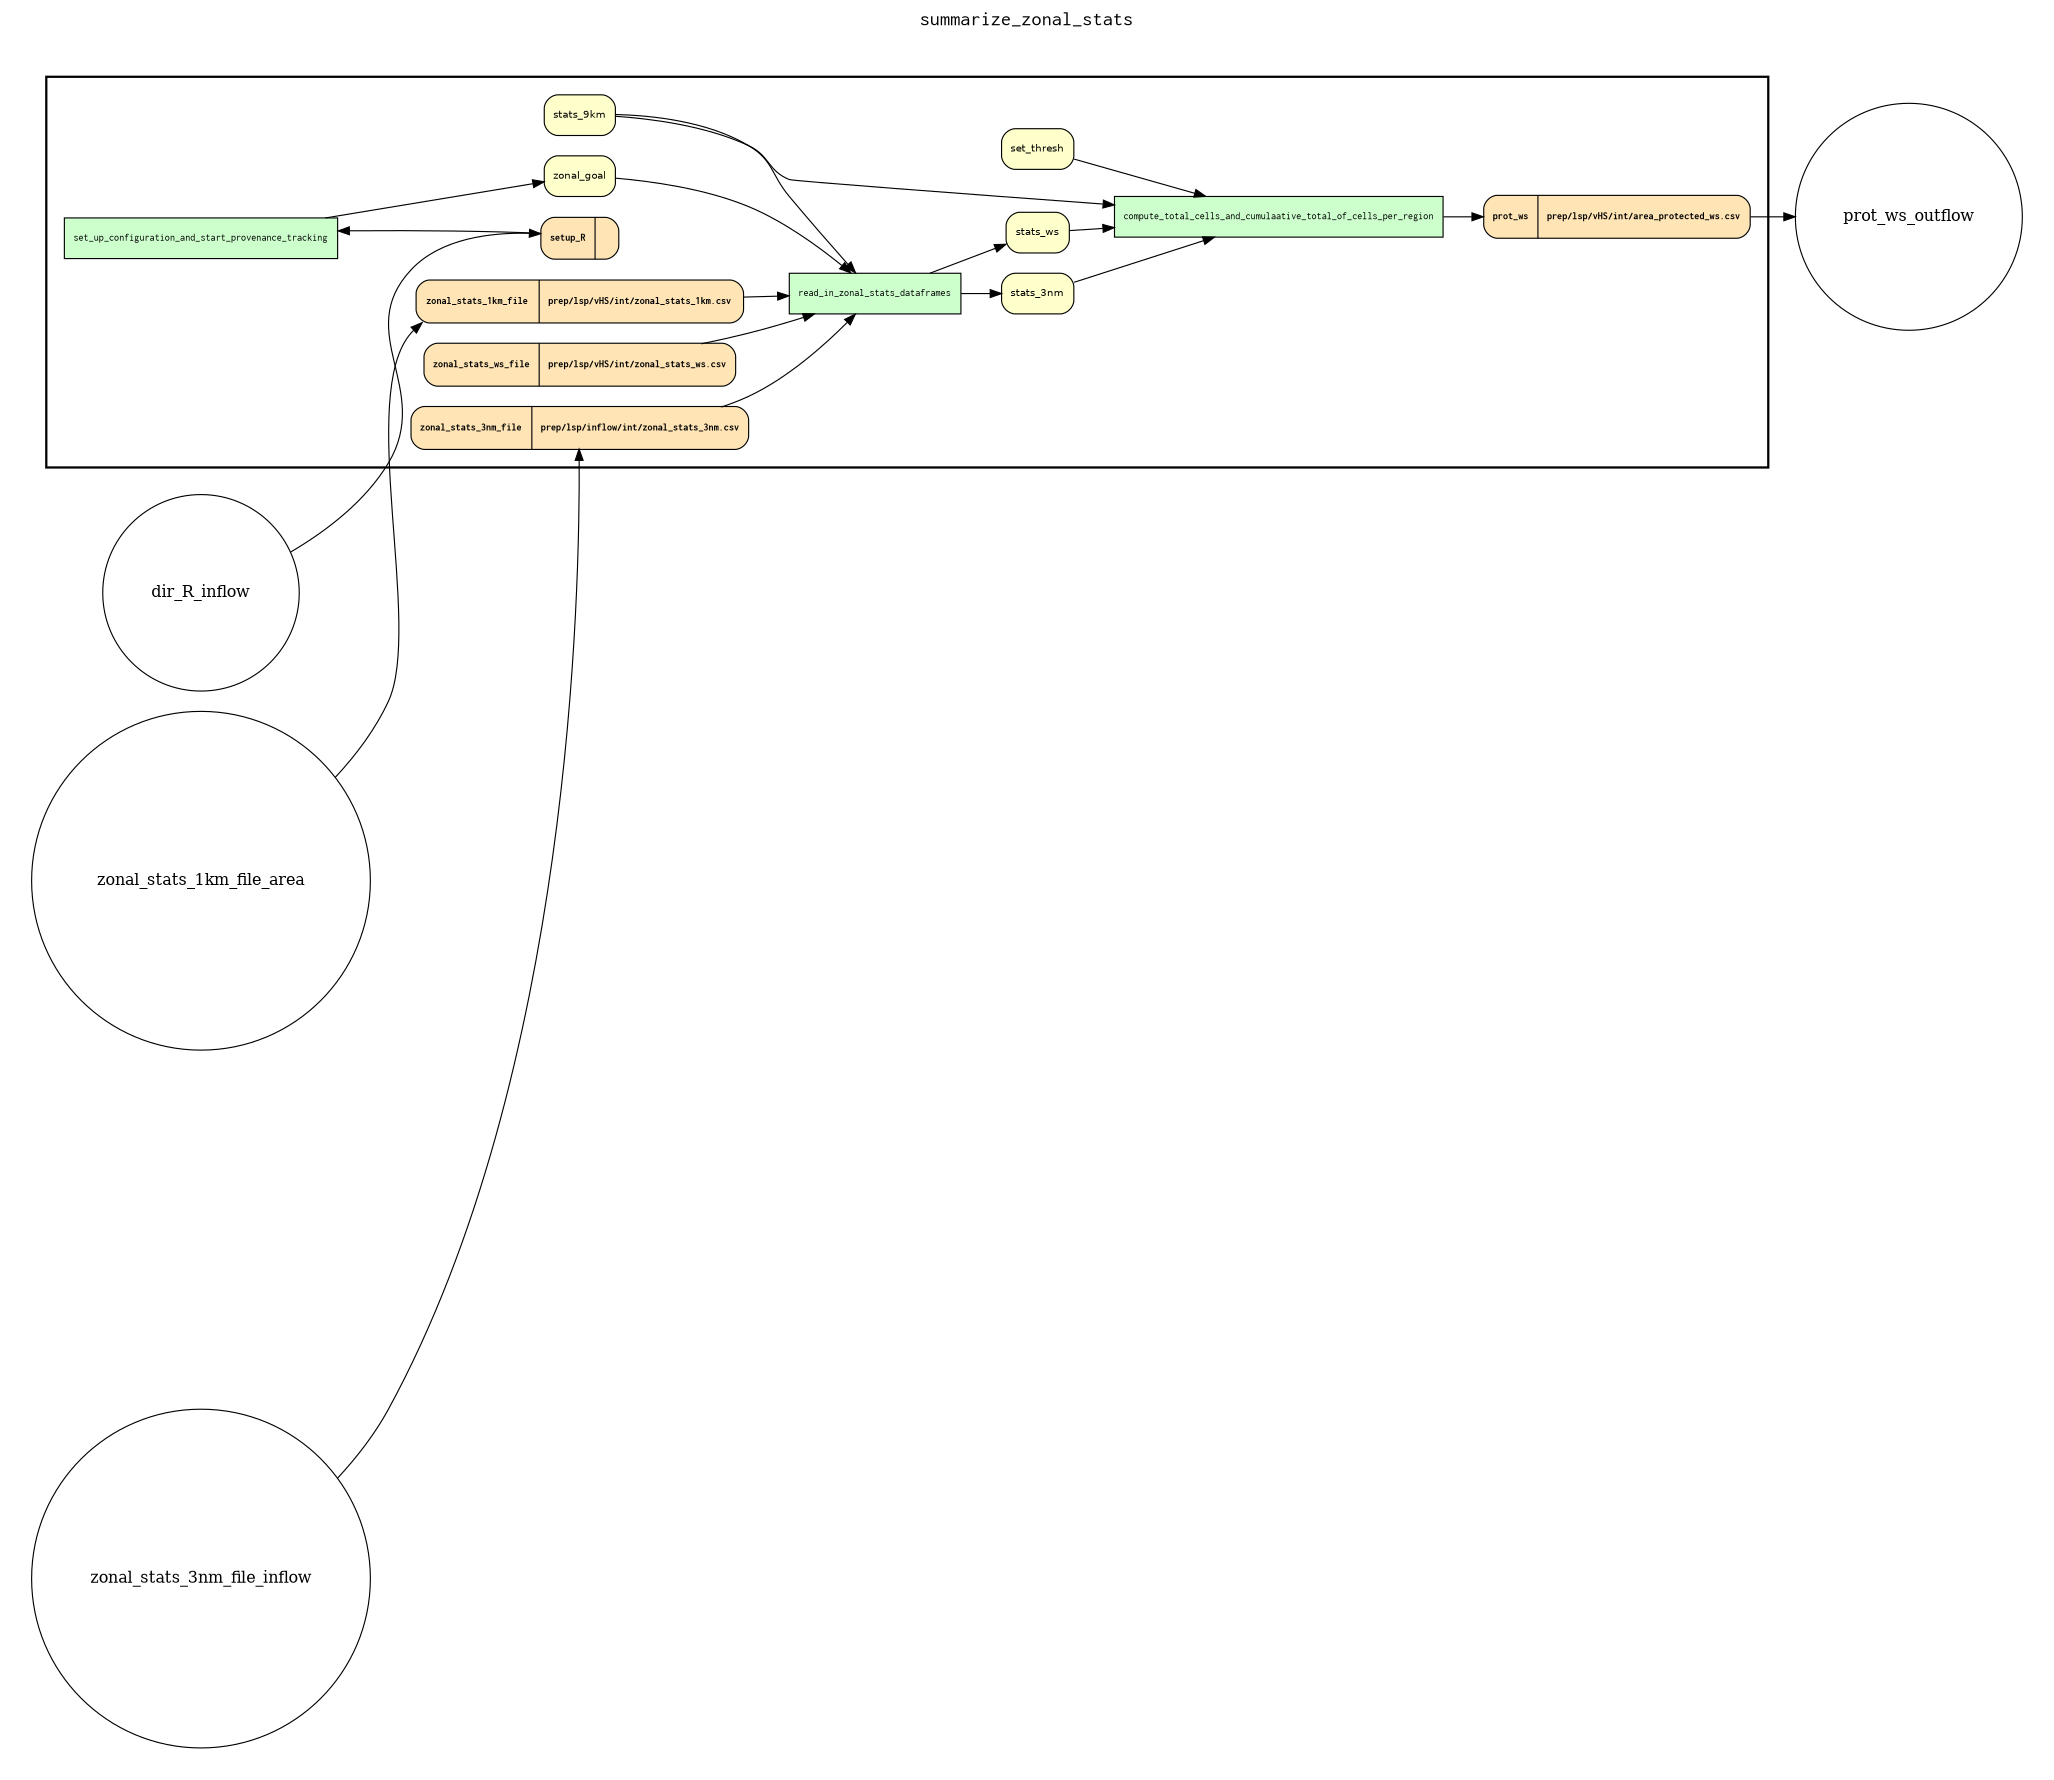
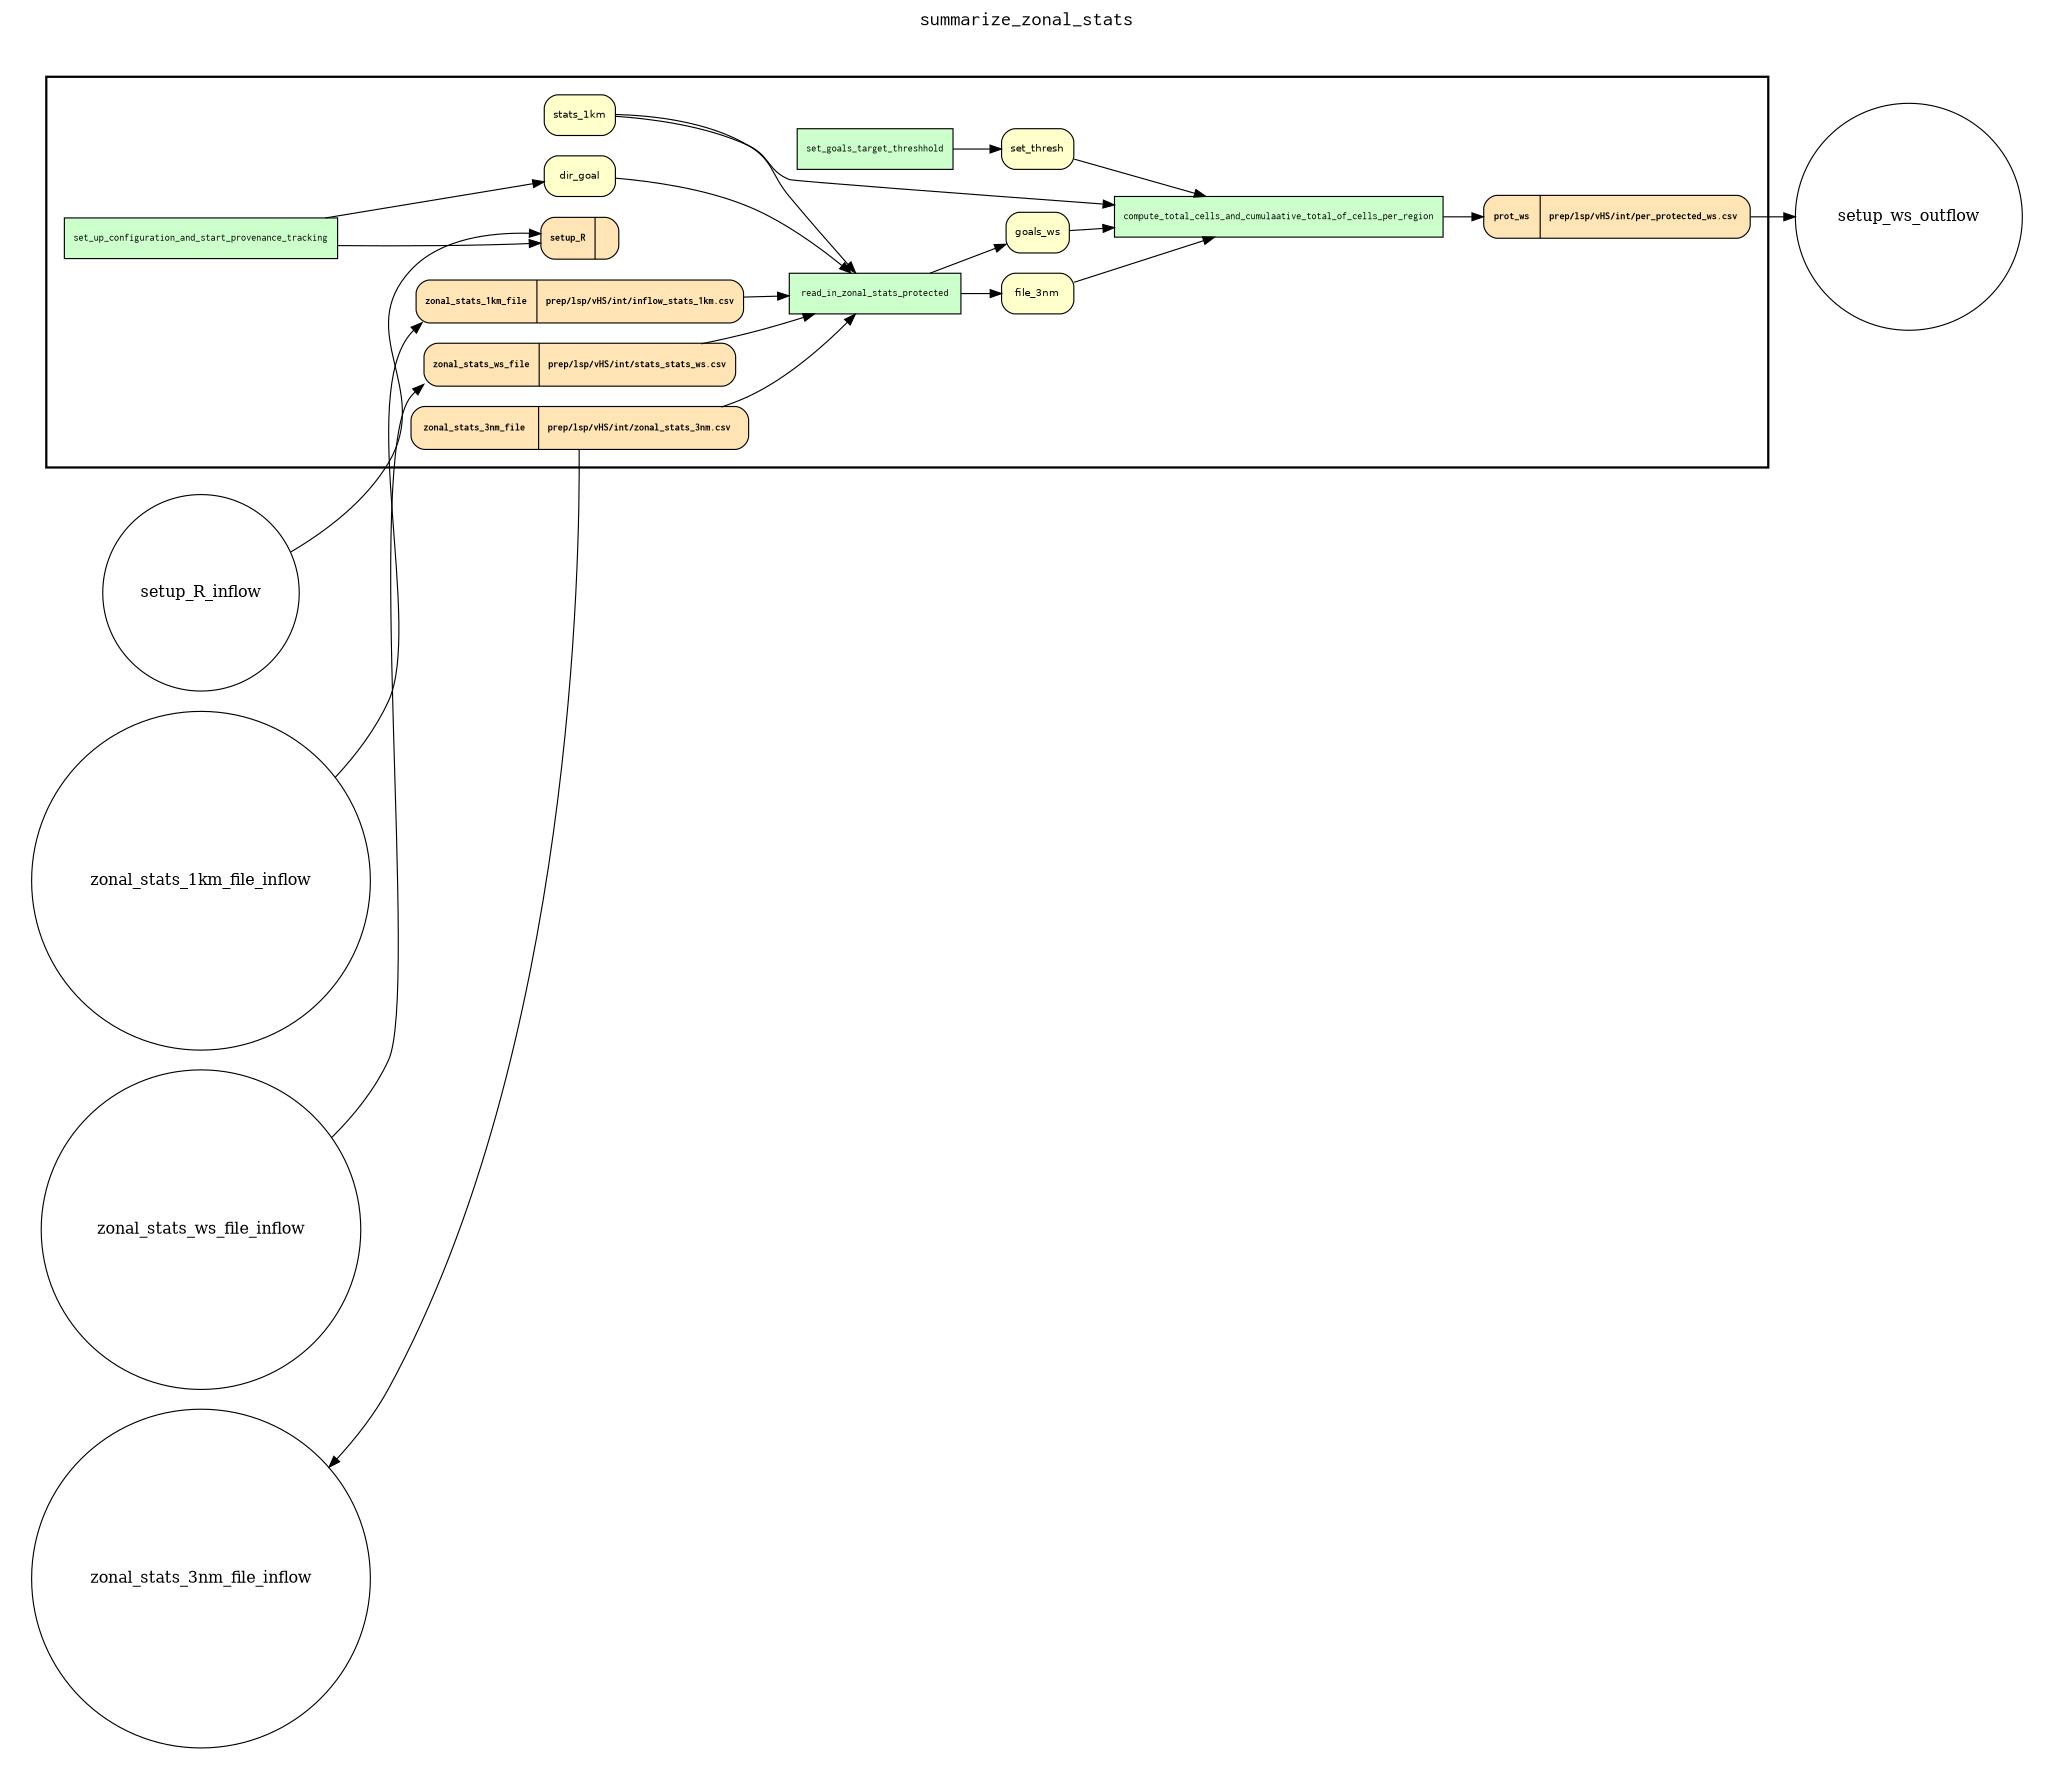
node "stats_9km": label "stats_9km" -> "stats_1km"
node "set_goals_target_threshhold": added
node "zonal_goal": label "zonal_goal" -> "dir_goal"
node "prot_ws": text "prep/lsp/vHS/int/area_protected_ws.csv" -> "prep/lsp/vHS/int/per_protected_ws.csv"
node "prot_ws_outflow": label "prot_ws_outflow" -> "setup_ws_outflow"
edge "setup_R" -> "set_up_configuration_and_start_provenance_tracking": reversed
node "stats_ws": label "stats_ws" -> "goals_ws"
node "read_in_zonal_stats_dataframes": label "read_in_zonal_stats_dataframes" -> "read_in_zonal_stats_protected"
node "stats_3nm": label "stats_3nm" -> "file_3nm"
node "zonal_stats_1km_file": text "prep/lsp/vHS/int/zonal_stats_1km.csv" -> "prep/lsp/vHS/int/inflow_stats_1km.csv"
node "zonal_stats_ws_file": text "prep/lsp/vHS/int/zonal_stats_ws.csv" -> "prep/lsp/vHS/int/stats_stats_ws.csv"
node "zonal_stats_3nm_file": text "prep/lsp/inflow/int/zonal_stats_3nm.csv" -> "prep/lsp/vHS/int/zonal_stats_3nm.csv"
node "dir_R_inflow": label "dir_R_inflow" -> "setup_R_inflow"
node "zonal_stats_1km_file_area": label "zonal_stats_1km_file_area" -> "zonal_stats_1km_file_inflow"
edge "zonal_stats_3nm_file_inflow" -> "zonal_stats_3nm_file": reversed
node "zonal_stats_ws_file_inflow": added
